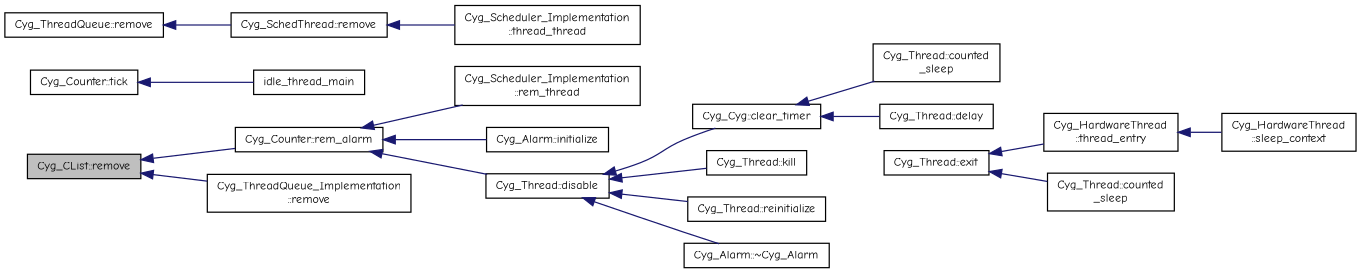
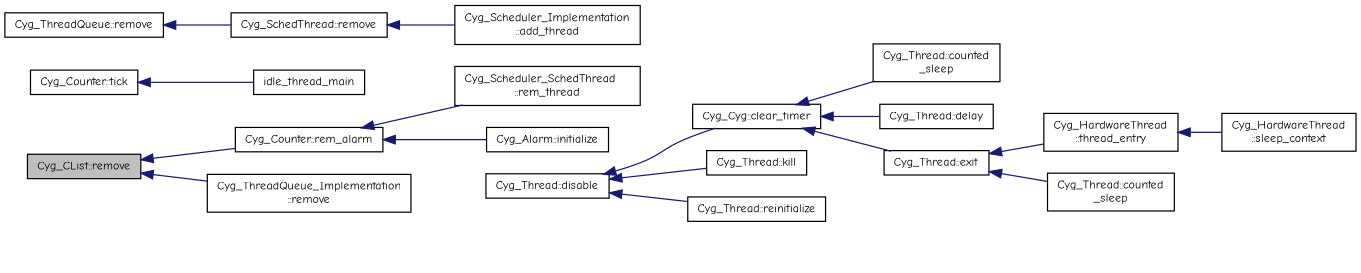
node "Cyg_Scheduler_Implementation ::thread_thread": label "Cyg_Scheduler_Implementation ::thread_thread" -> "Cyg_Scheduler_Implementation ::add_thread"
node "Cyg_Scheduler_Implementation ::rem_thread": label "Cyg_Scheduler_Implementation ::rem_thread" -> "Cyg_Scheduler_SchedThread ::rem_thread"
edge "Cyg_Thread::exit" -> "Cyg_Cyg::clear_timer": added
edge "Cyg_Thread::disable" -> "Cyg_Counter::rem_alarm": removed
node "Cyg_Alarm::~Cyg_Alarm": removed
